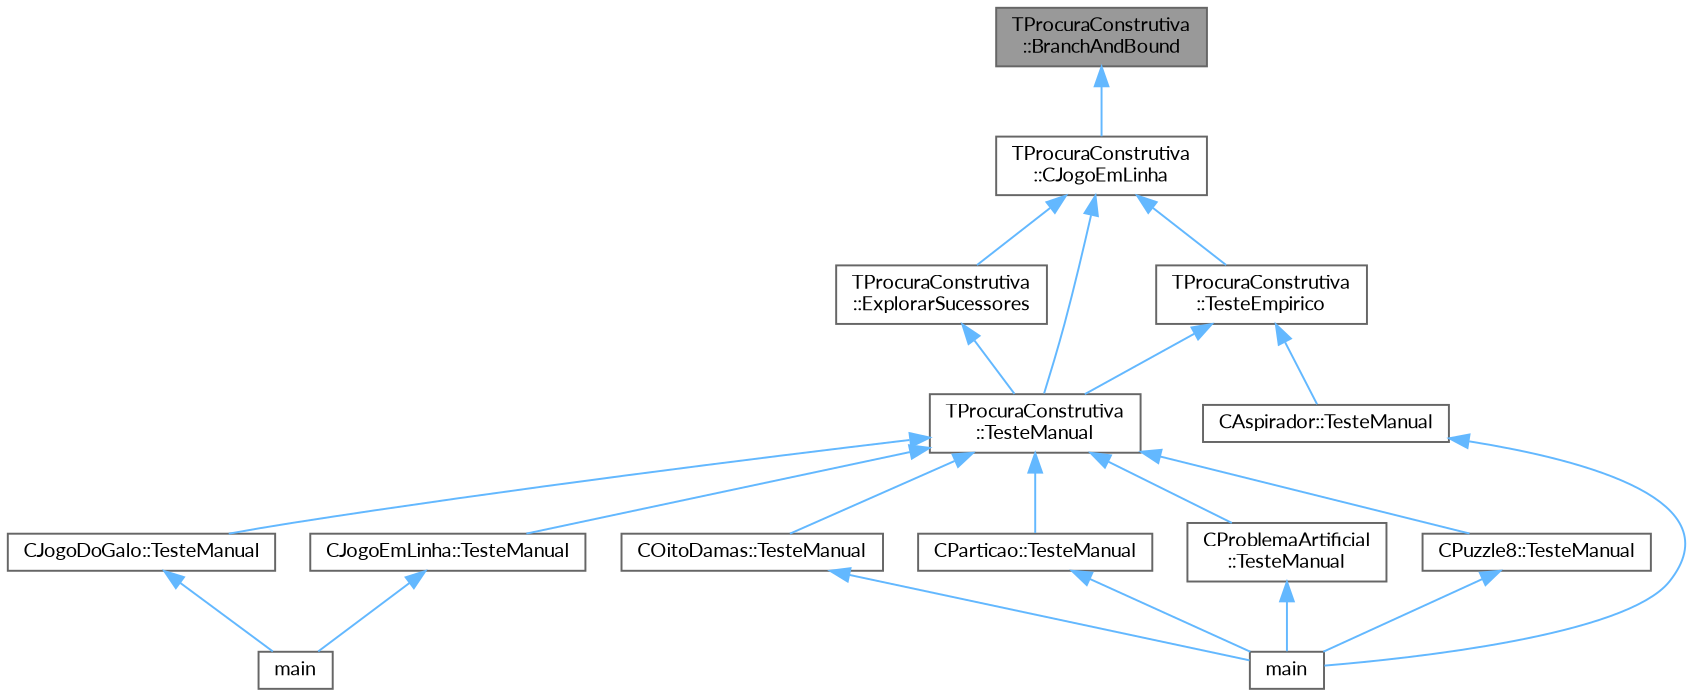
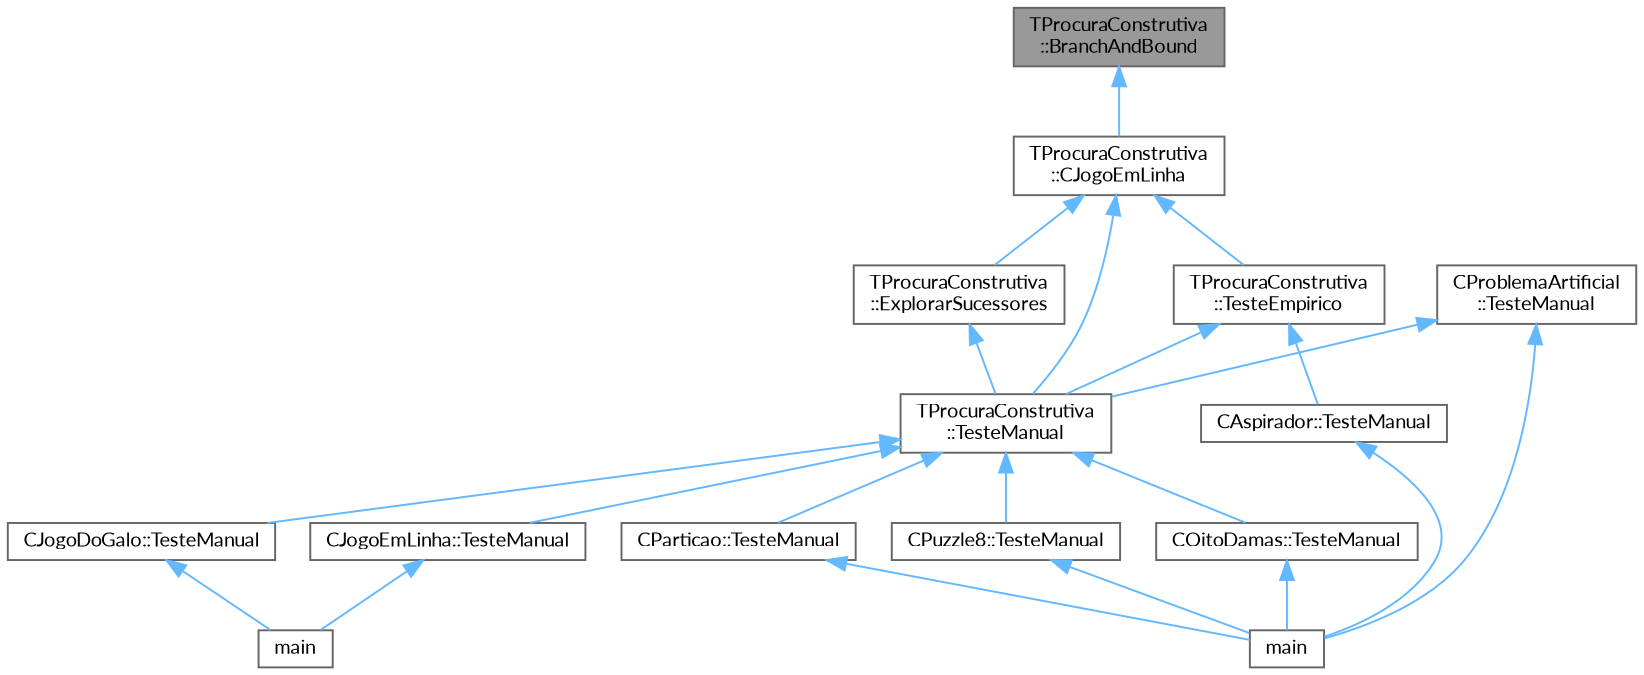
edge "CProblemaArtificial ::TesteManual" -> "TProcuraConstrutiva ::TesteManual": reversed
